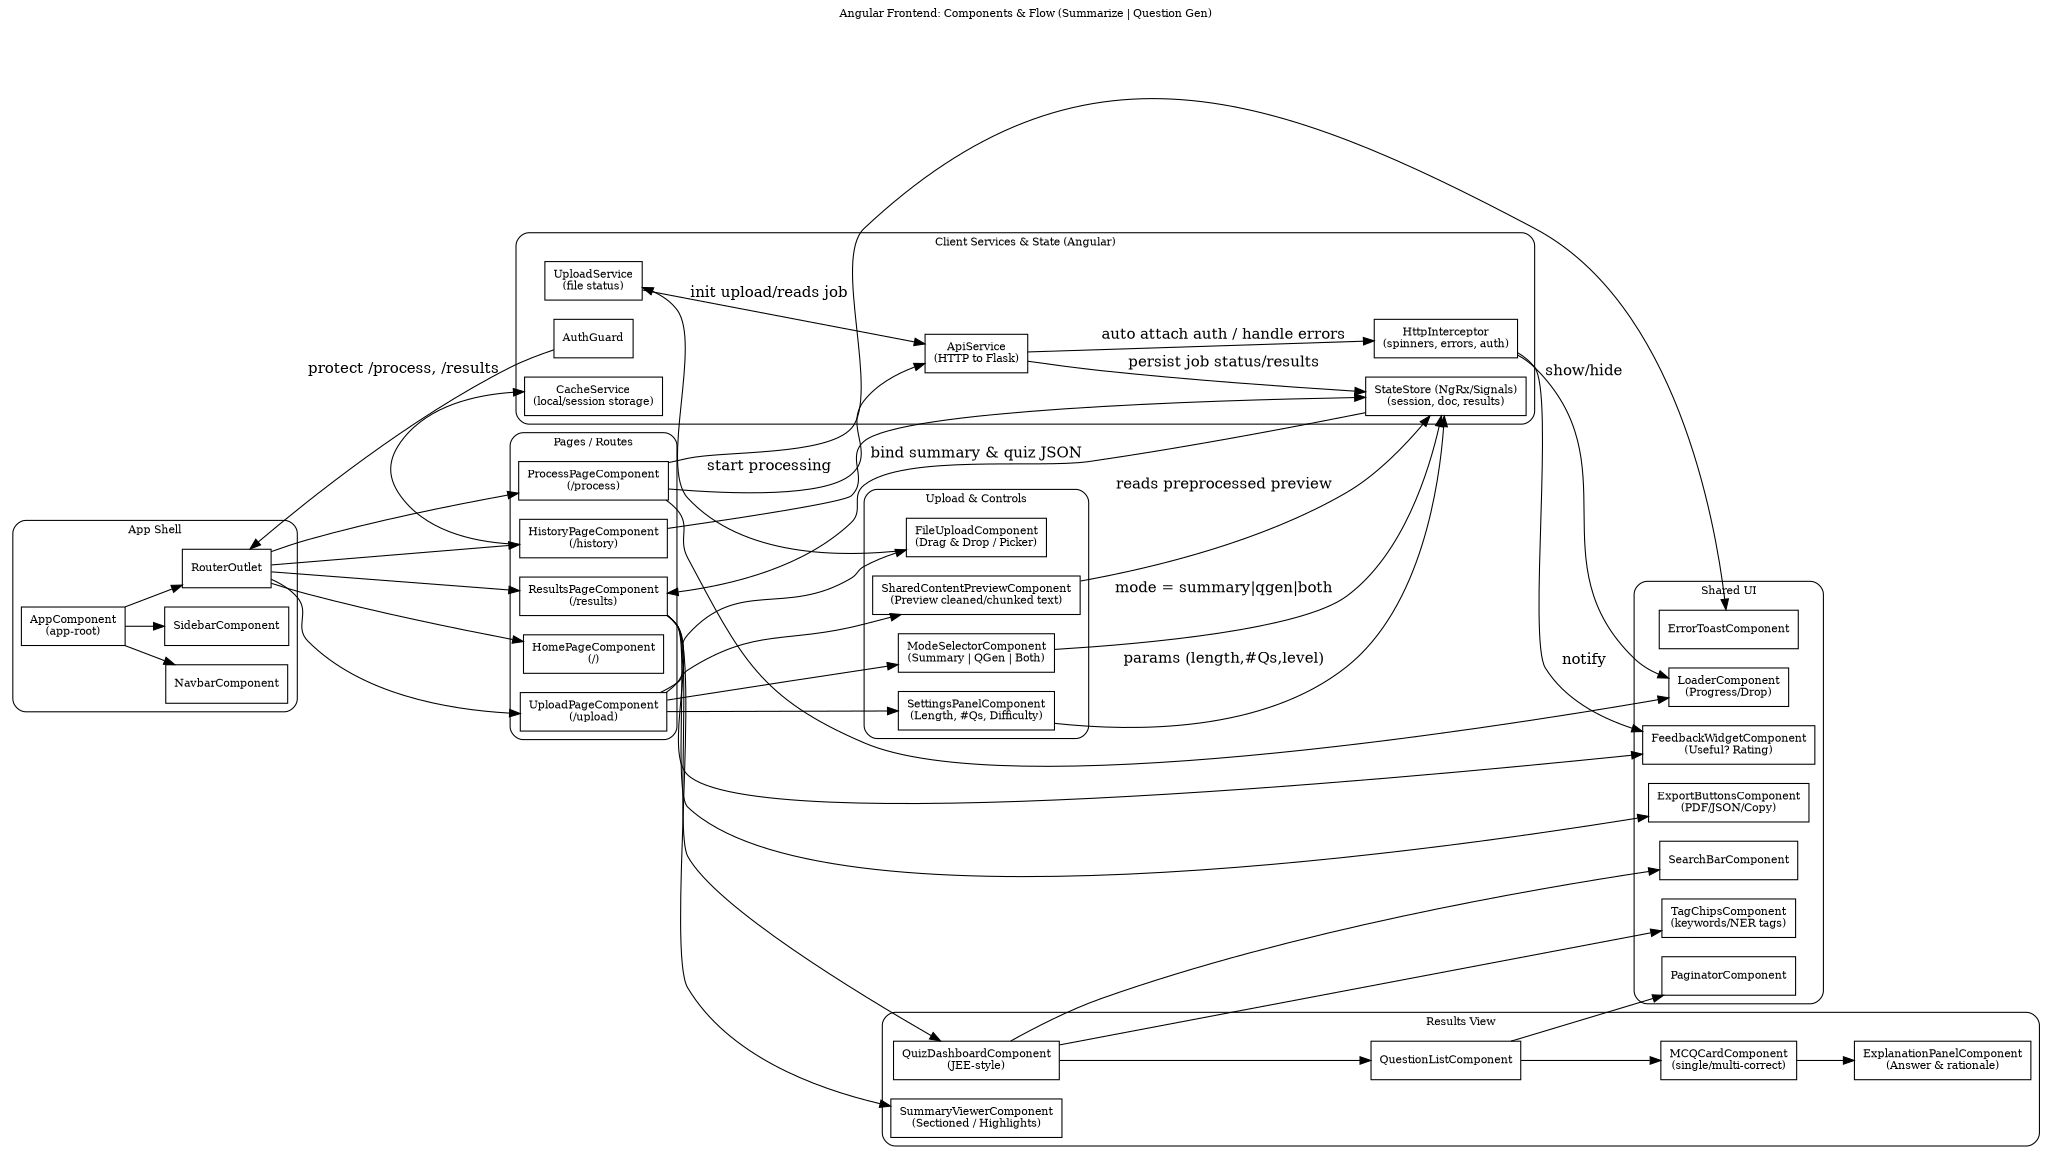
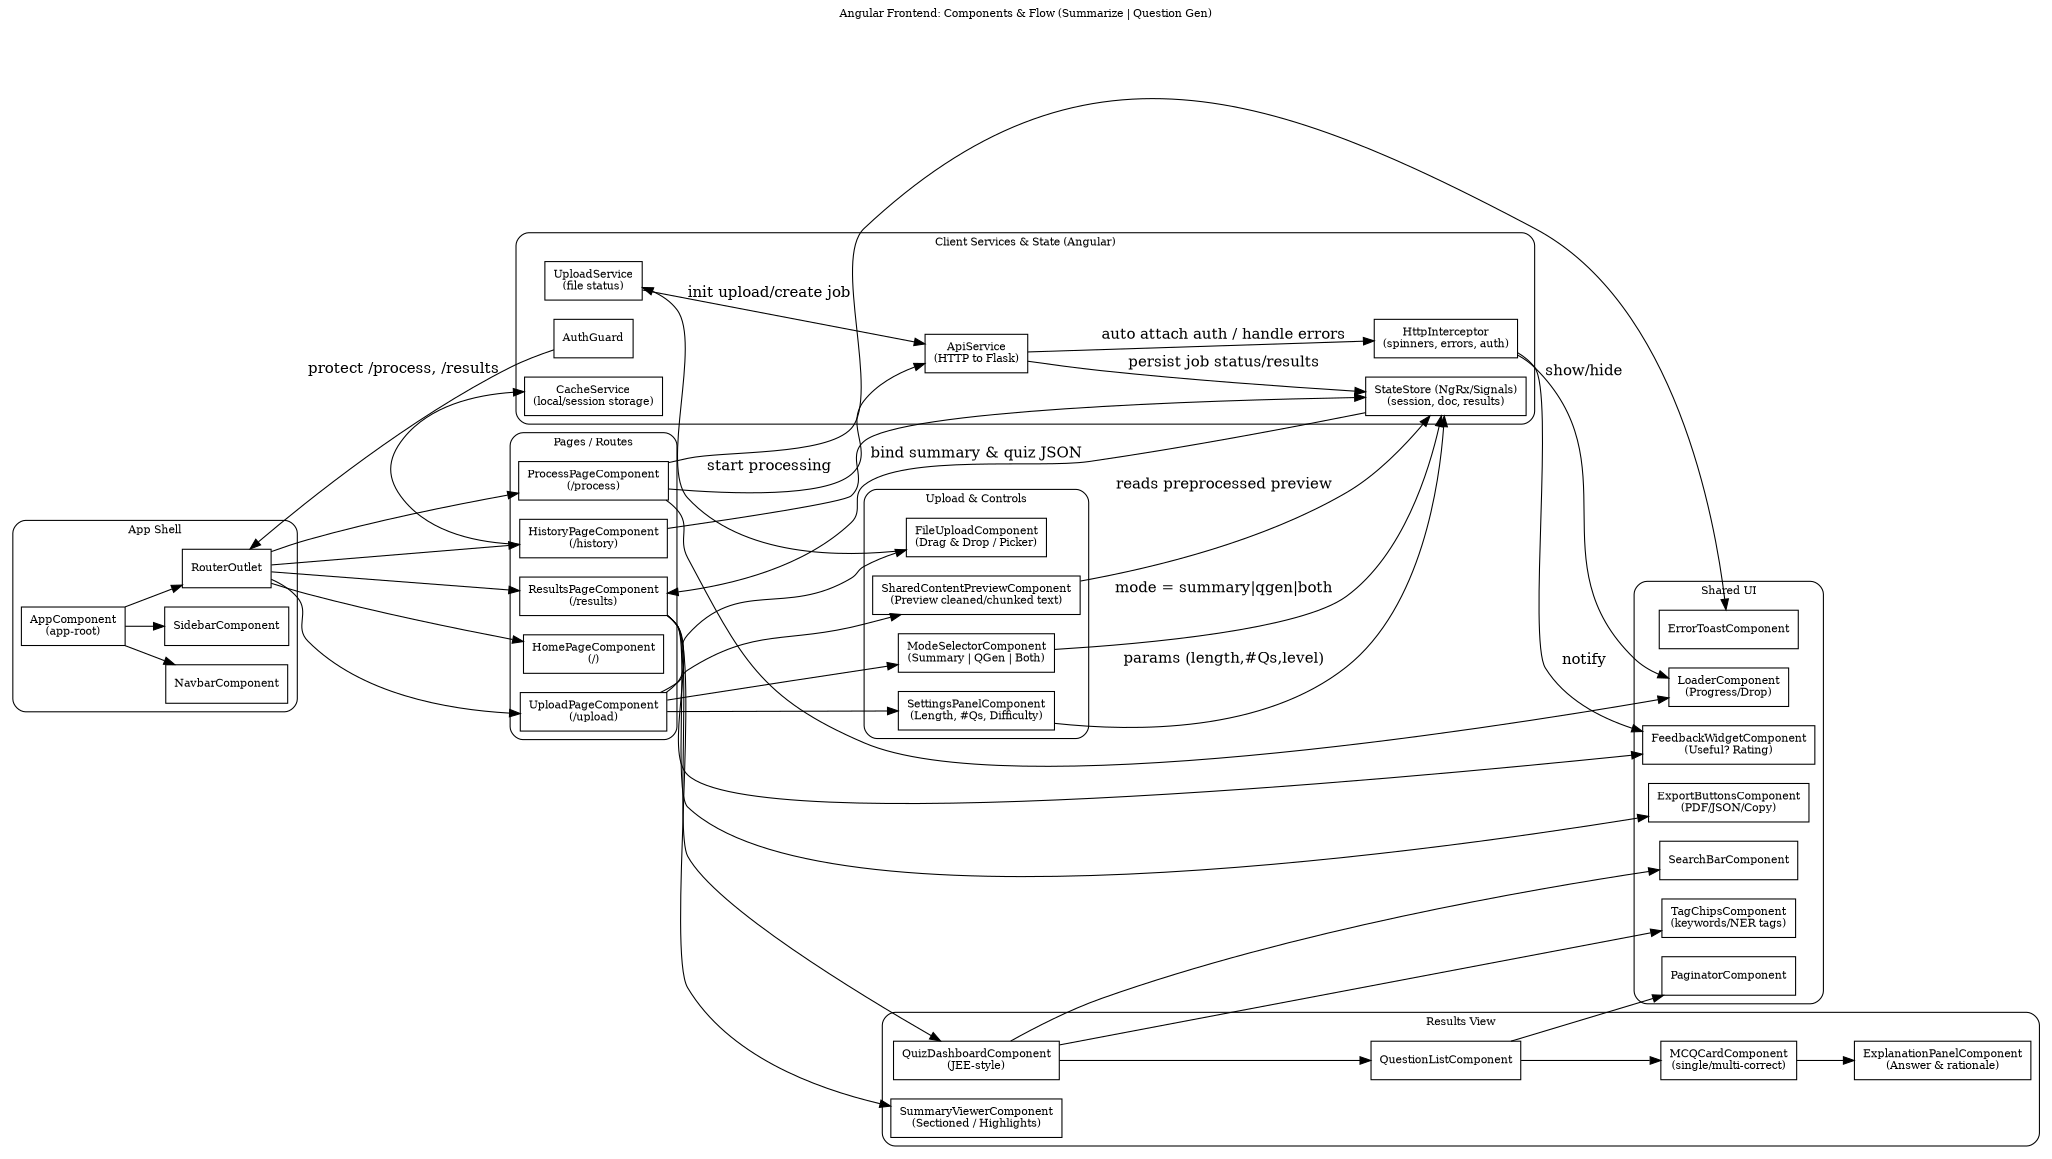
edge "UploadService (file status)" -> "ApiService (HTTP to Flask)": label "init upload/reads job" -> "init upload/create job"
